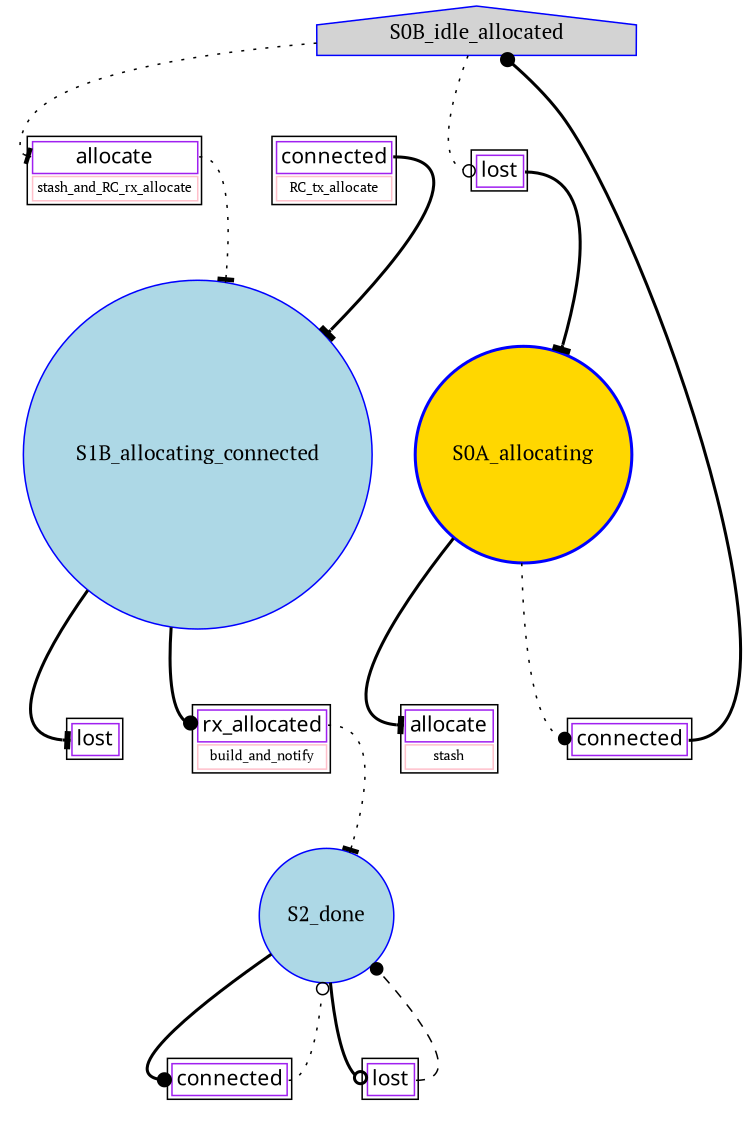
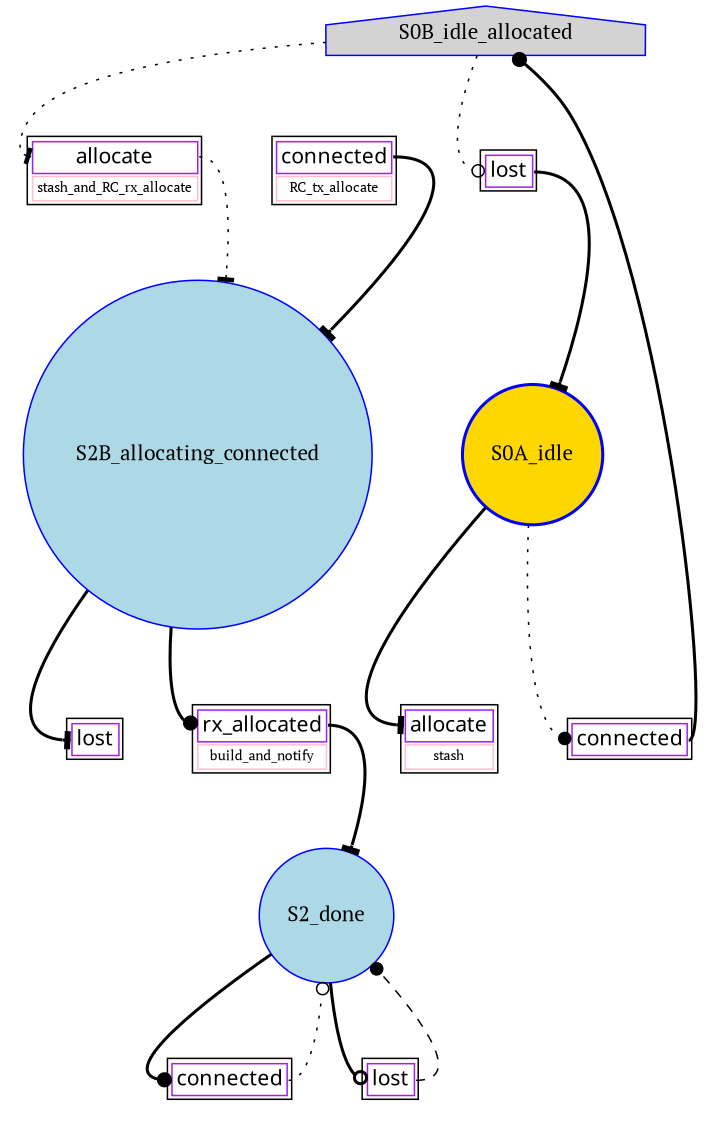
node "S1B_allocating_connected": label "S1B_allocating_connected" -> "S2B_allocating_connected"
node "S0A_allocating": label "S0A_allocating" -> "S0A_idle"
edge "rx_allocated" -> "S2_done": style dotted -> bold
